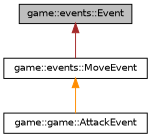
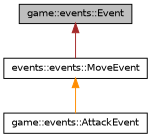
node "game::events::MoveEvent": label "game::events::MoveEvent" -> "events::events::MoveEvent"
node "game::game::AttackEvent": label "game::game::AttackEvent" -> "game::events::AttackEvent"
